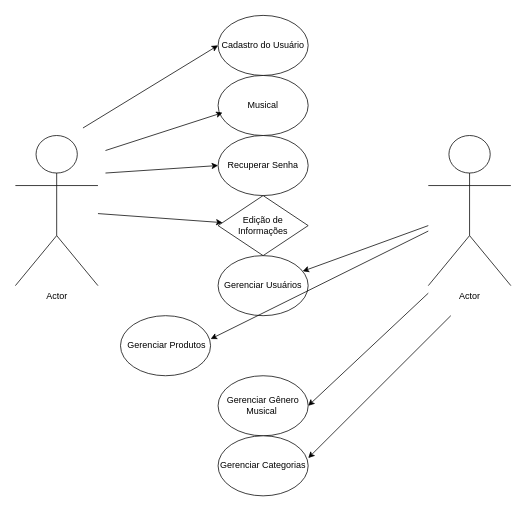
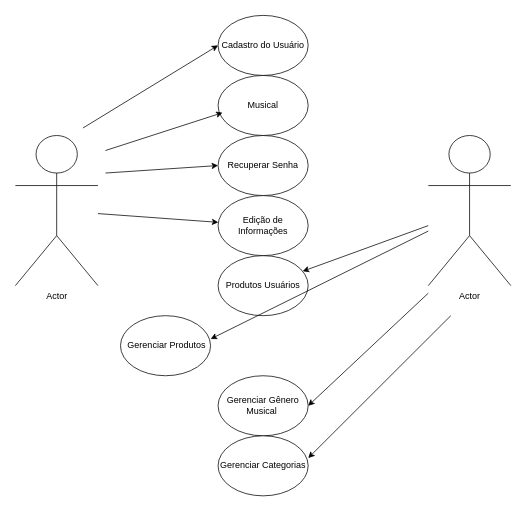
node "Edição de Informações": shape diamond -> ellipse
node "Gerenciar Usuários": label "Gerenciar Usuários" -> "Produtos Usuários"
